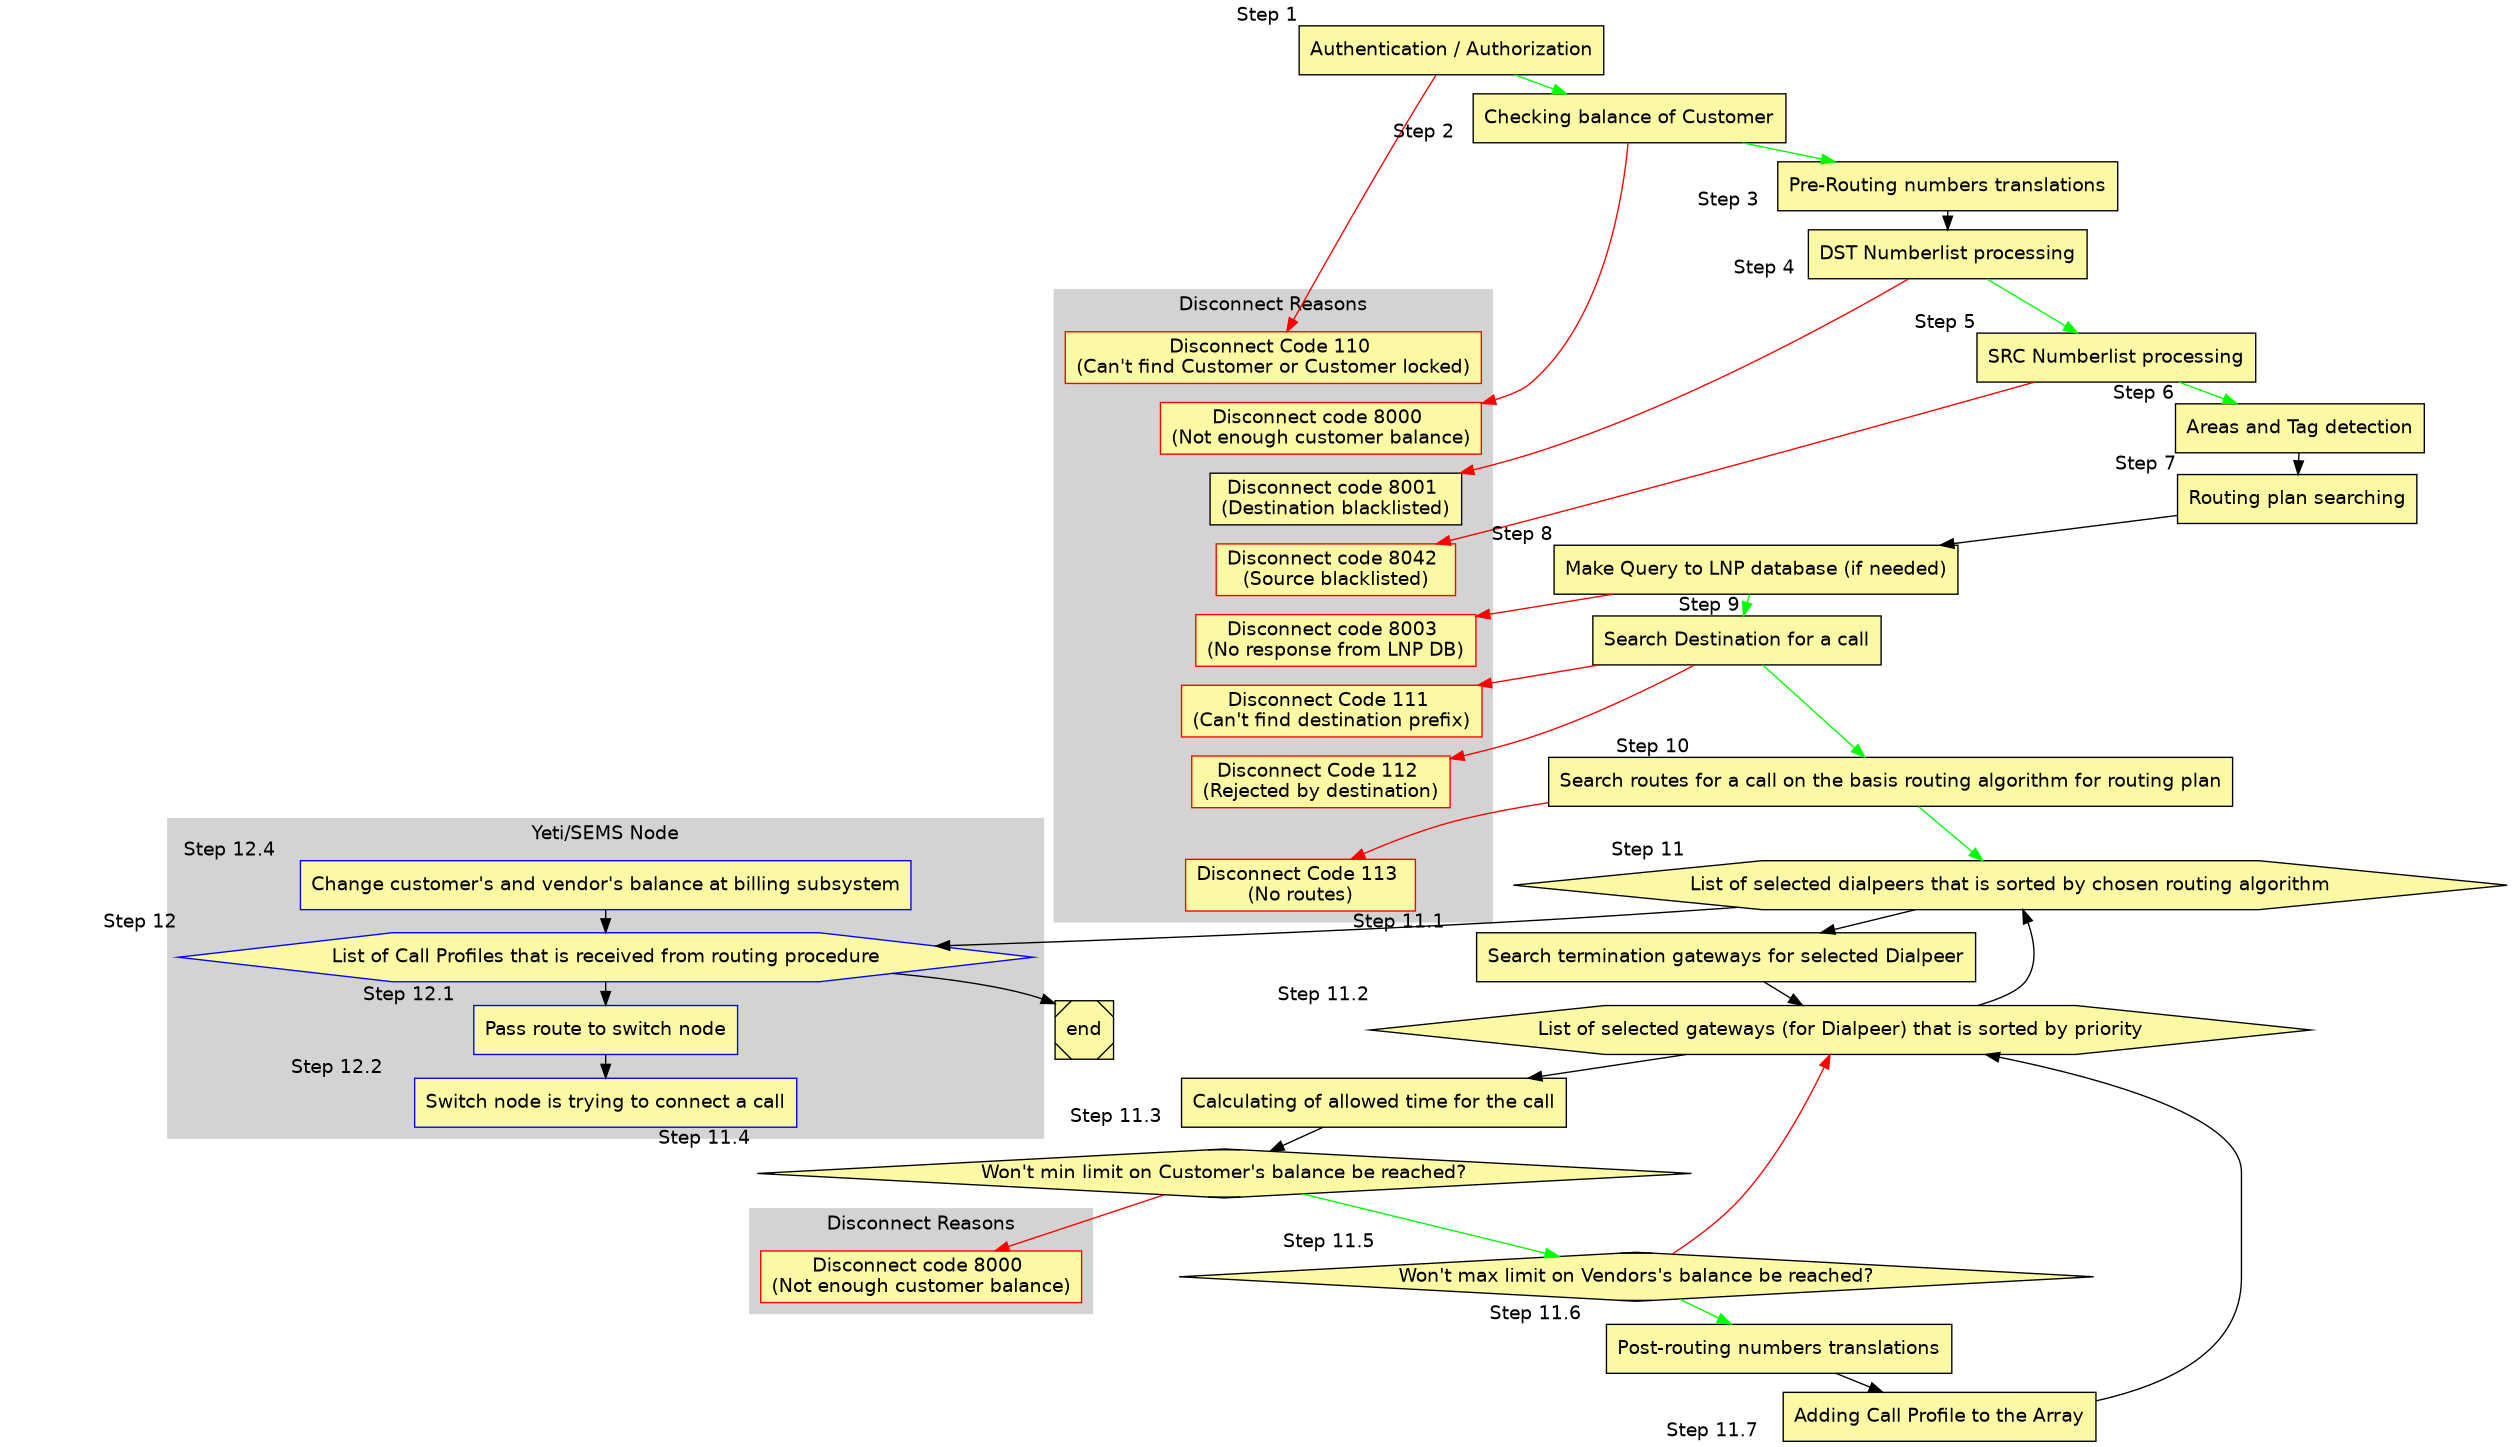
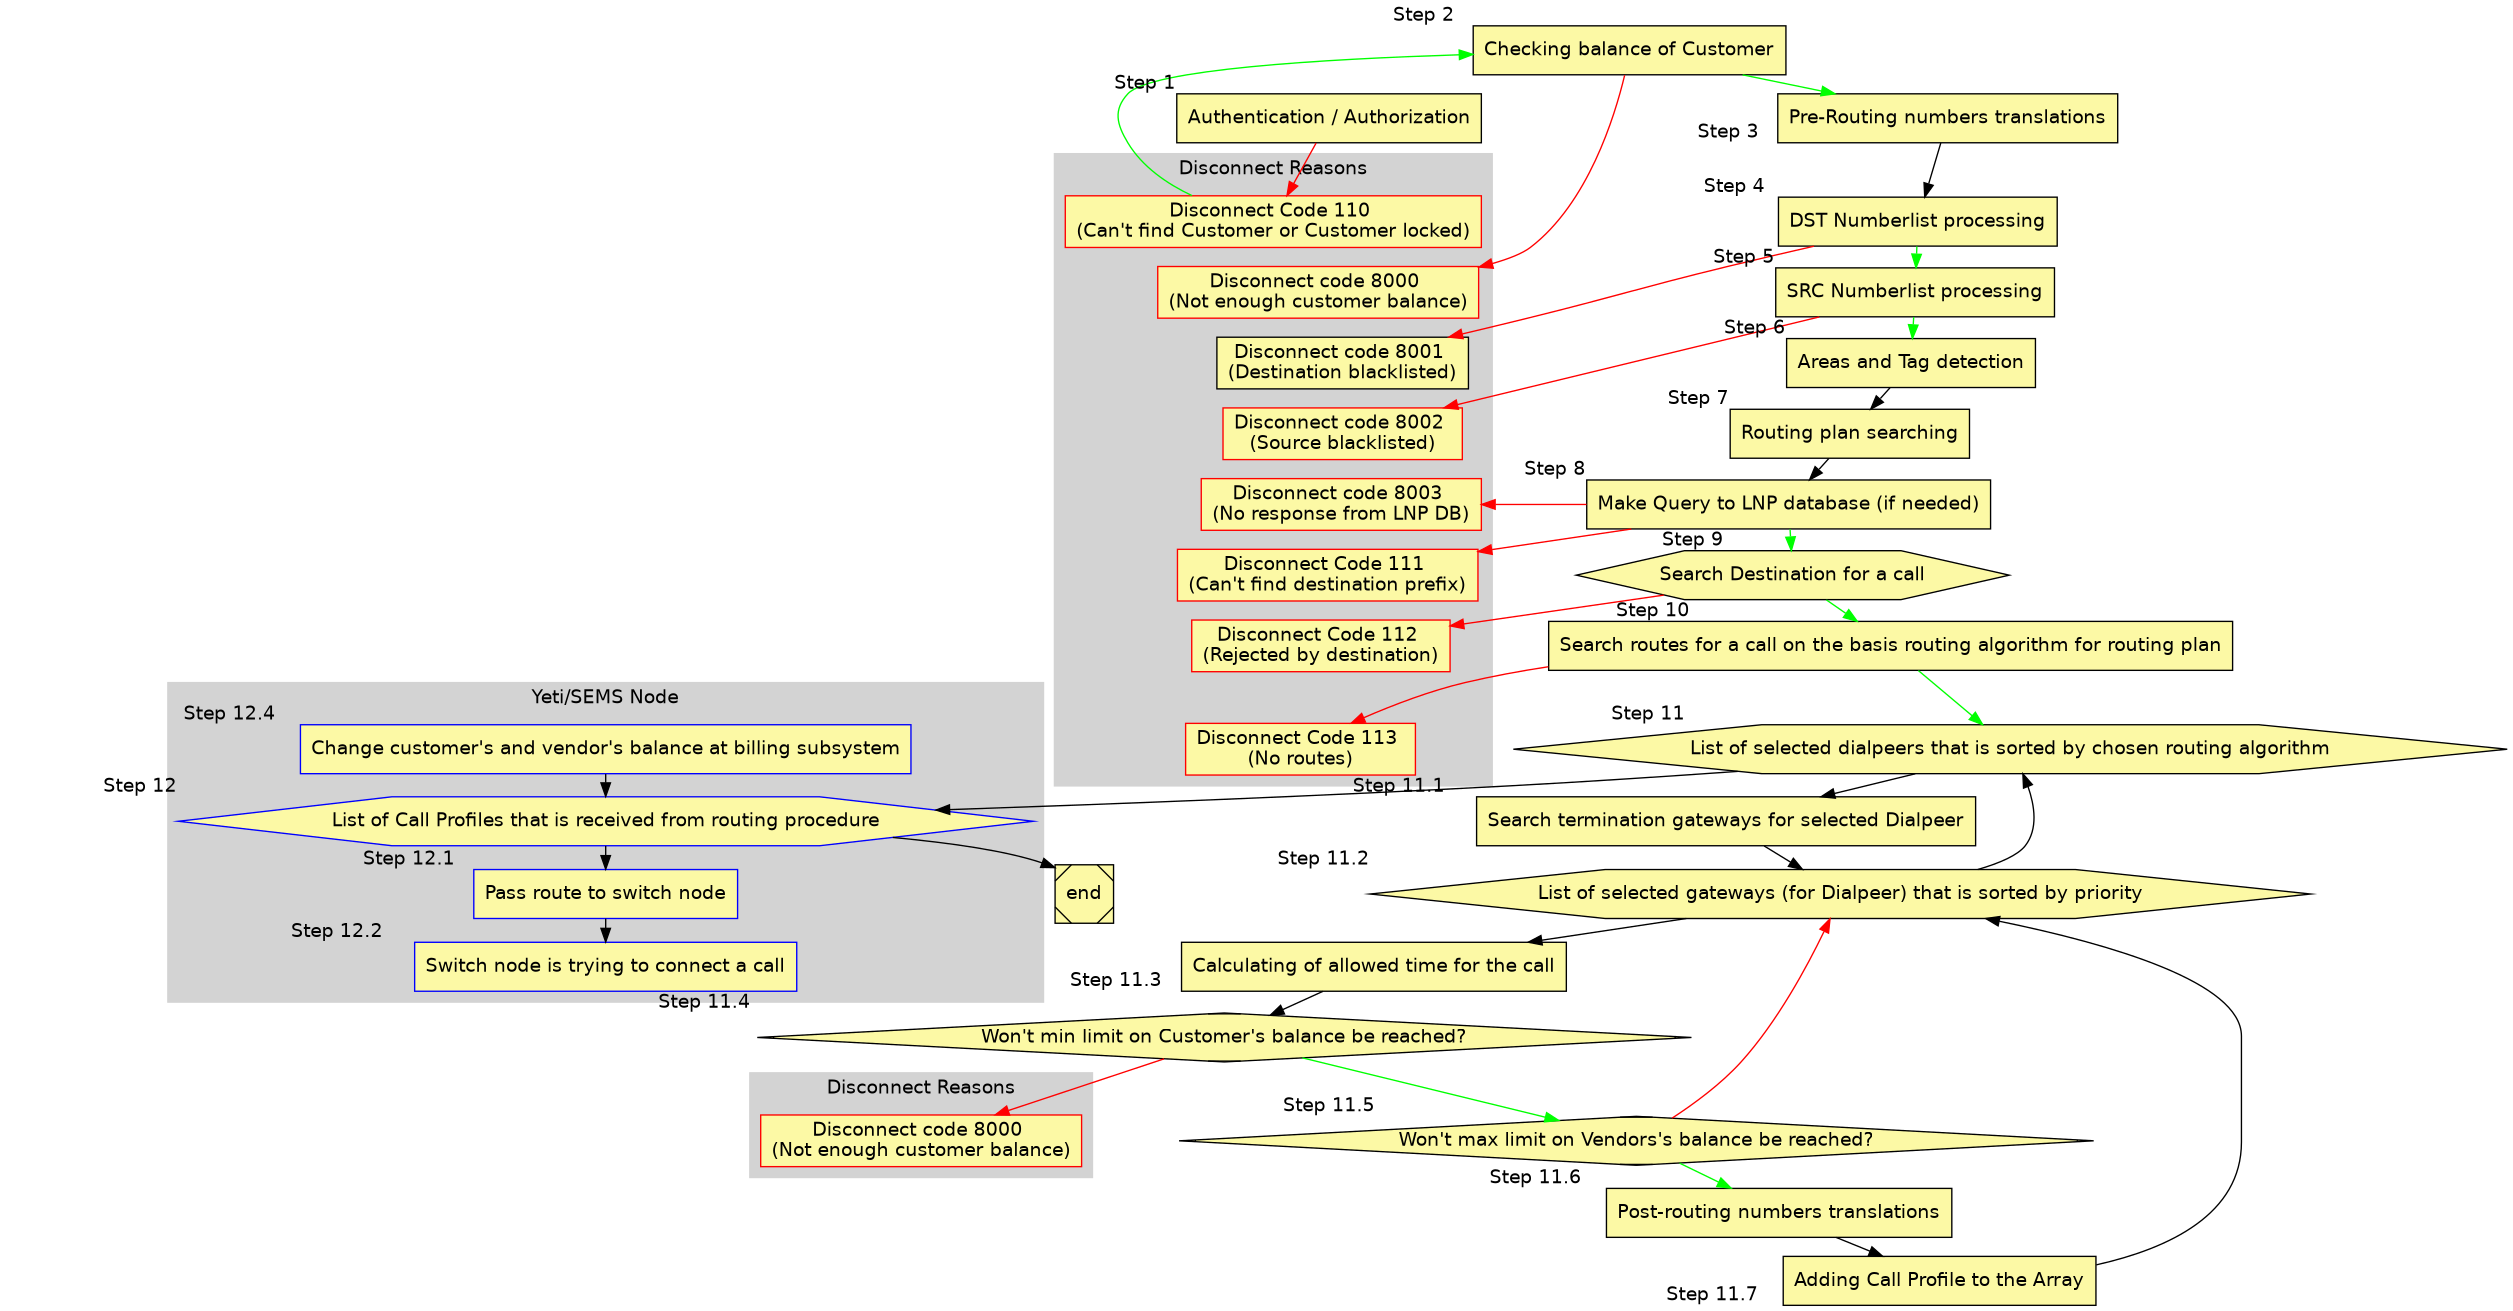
edge "Authentication / Authorization Step 1" -> "Checking balance of Customer Step 2": now "Disconnect Code 110 (Can't find Customer or Customer locked)" -> "Checking balance of Customer Step 2"
node "Disconnect code 8042 (Source blacklisted)": label "Disconnect code 8042 (Source blacklisted)" -> "Disconnect code 8002 (Source blacklisted)"
node "Search Destination for a call Step 9": shape box -> hexagon
edge "Search Destination for a call Step 9" -> "Disconnect Code 111 (Can't find destination prefix)": now "Make Query to LNP database (if needed) Step 8" -> "Disconnect Code 111 (Can't find destination prefix)"
